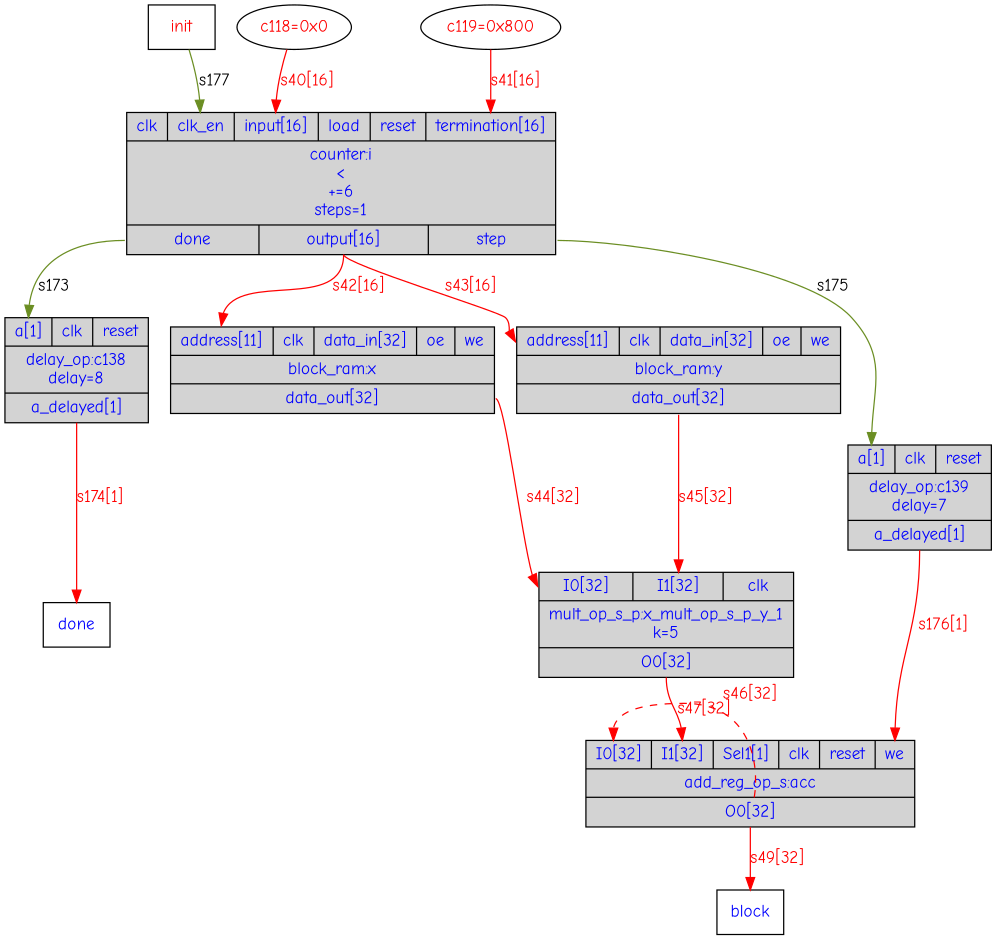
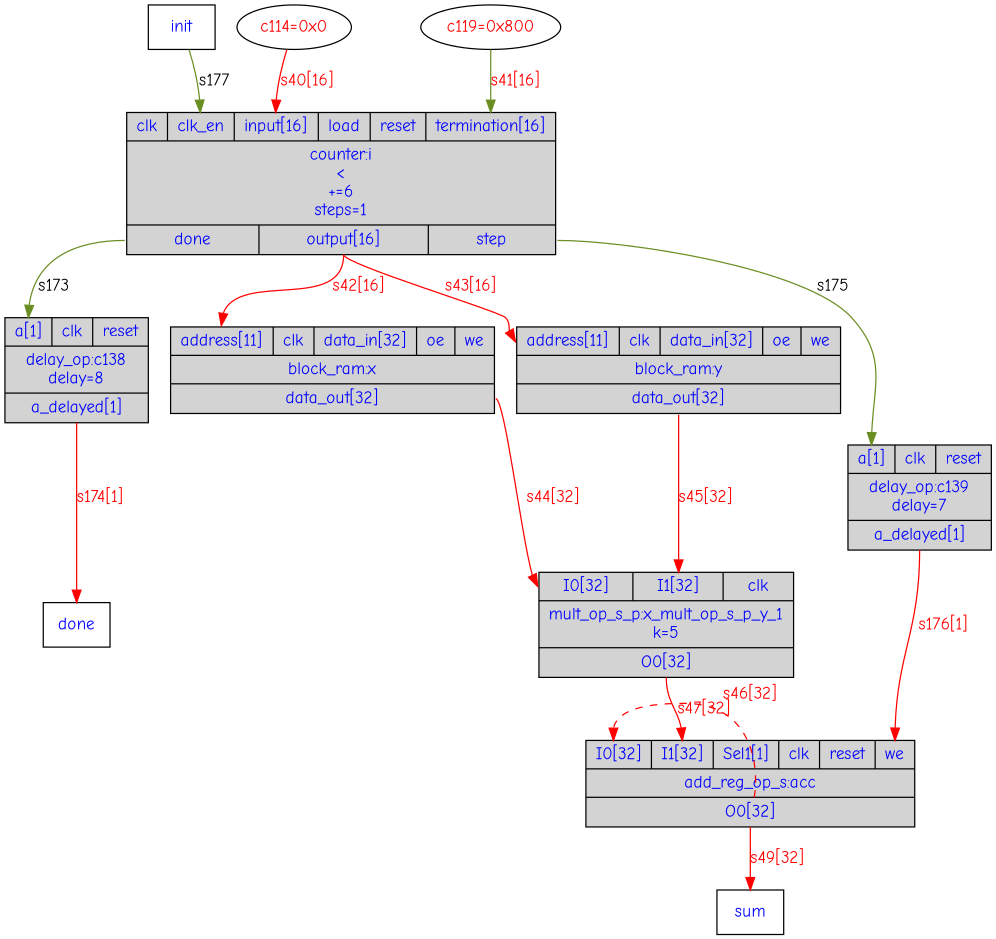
node "init": fontcolor red -> blue
node "c118=0x0": label "c118=0x0" -> "c114=0x0"
edge "c119=0x800" -> "clk": color red -> olivedrab
node "block": label "block" -> "sum"
